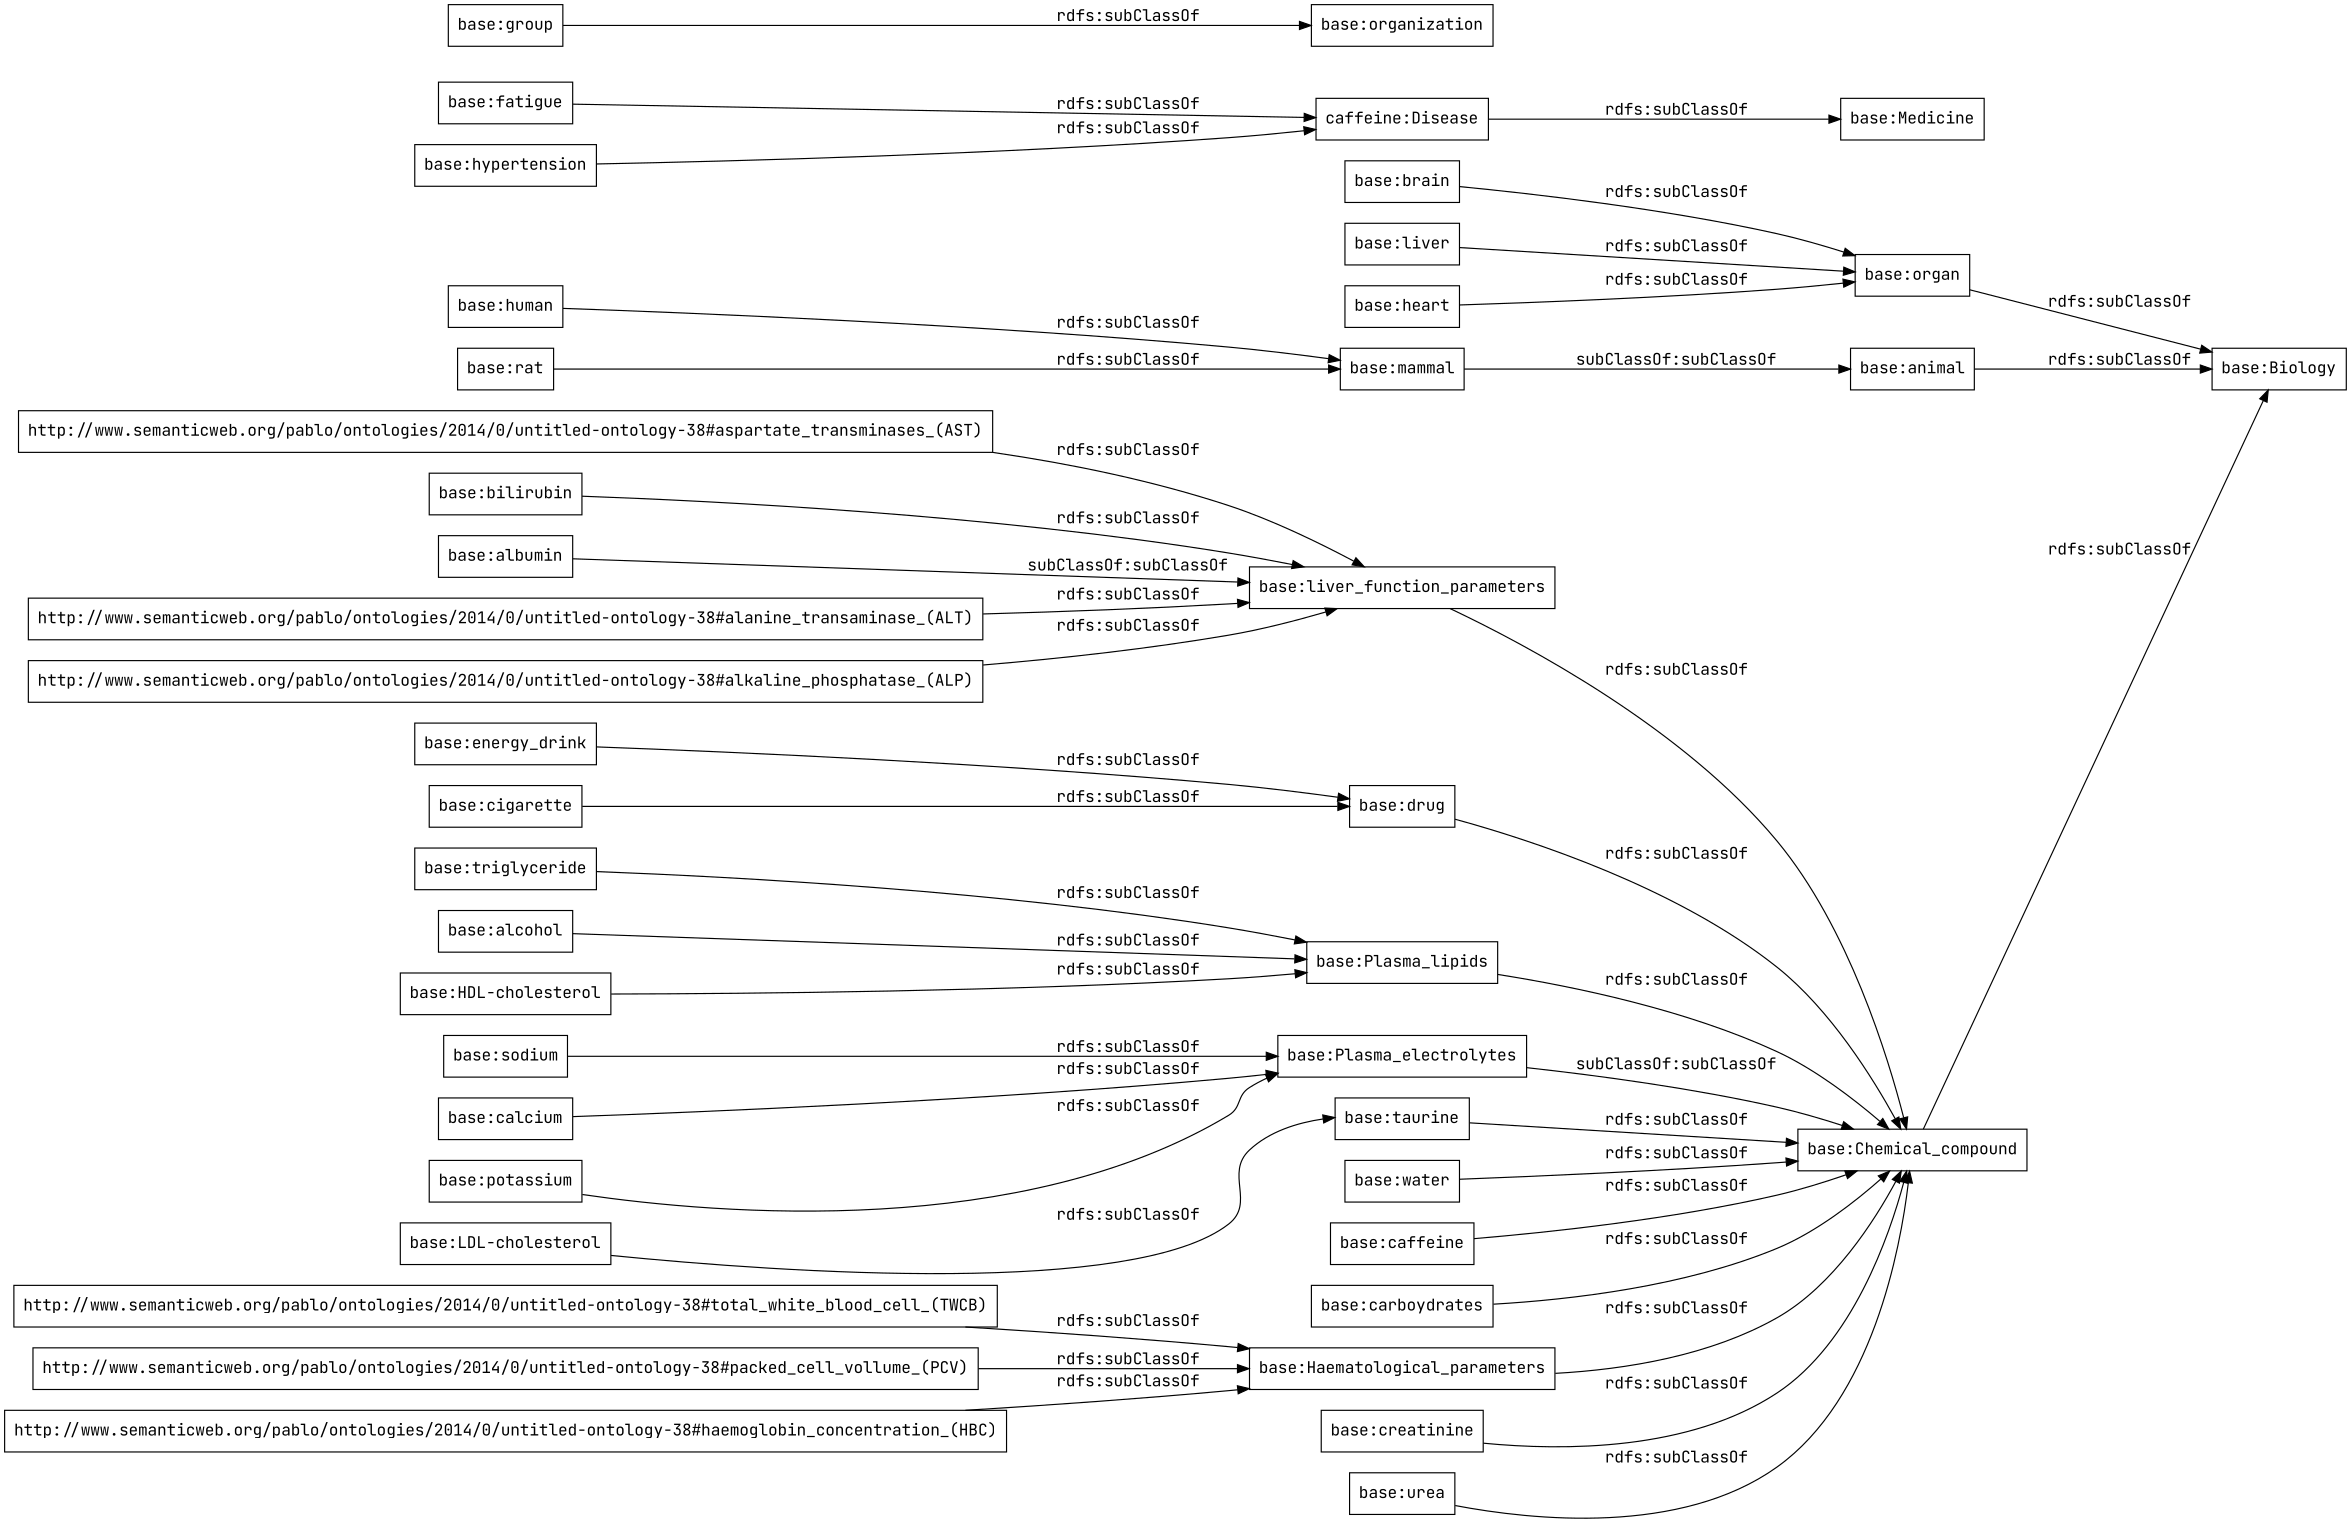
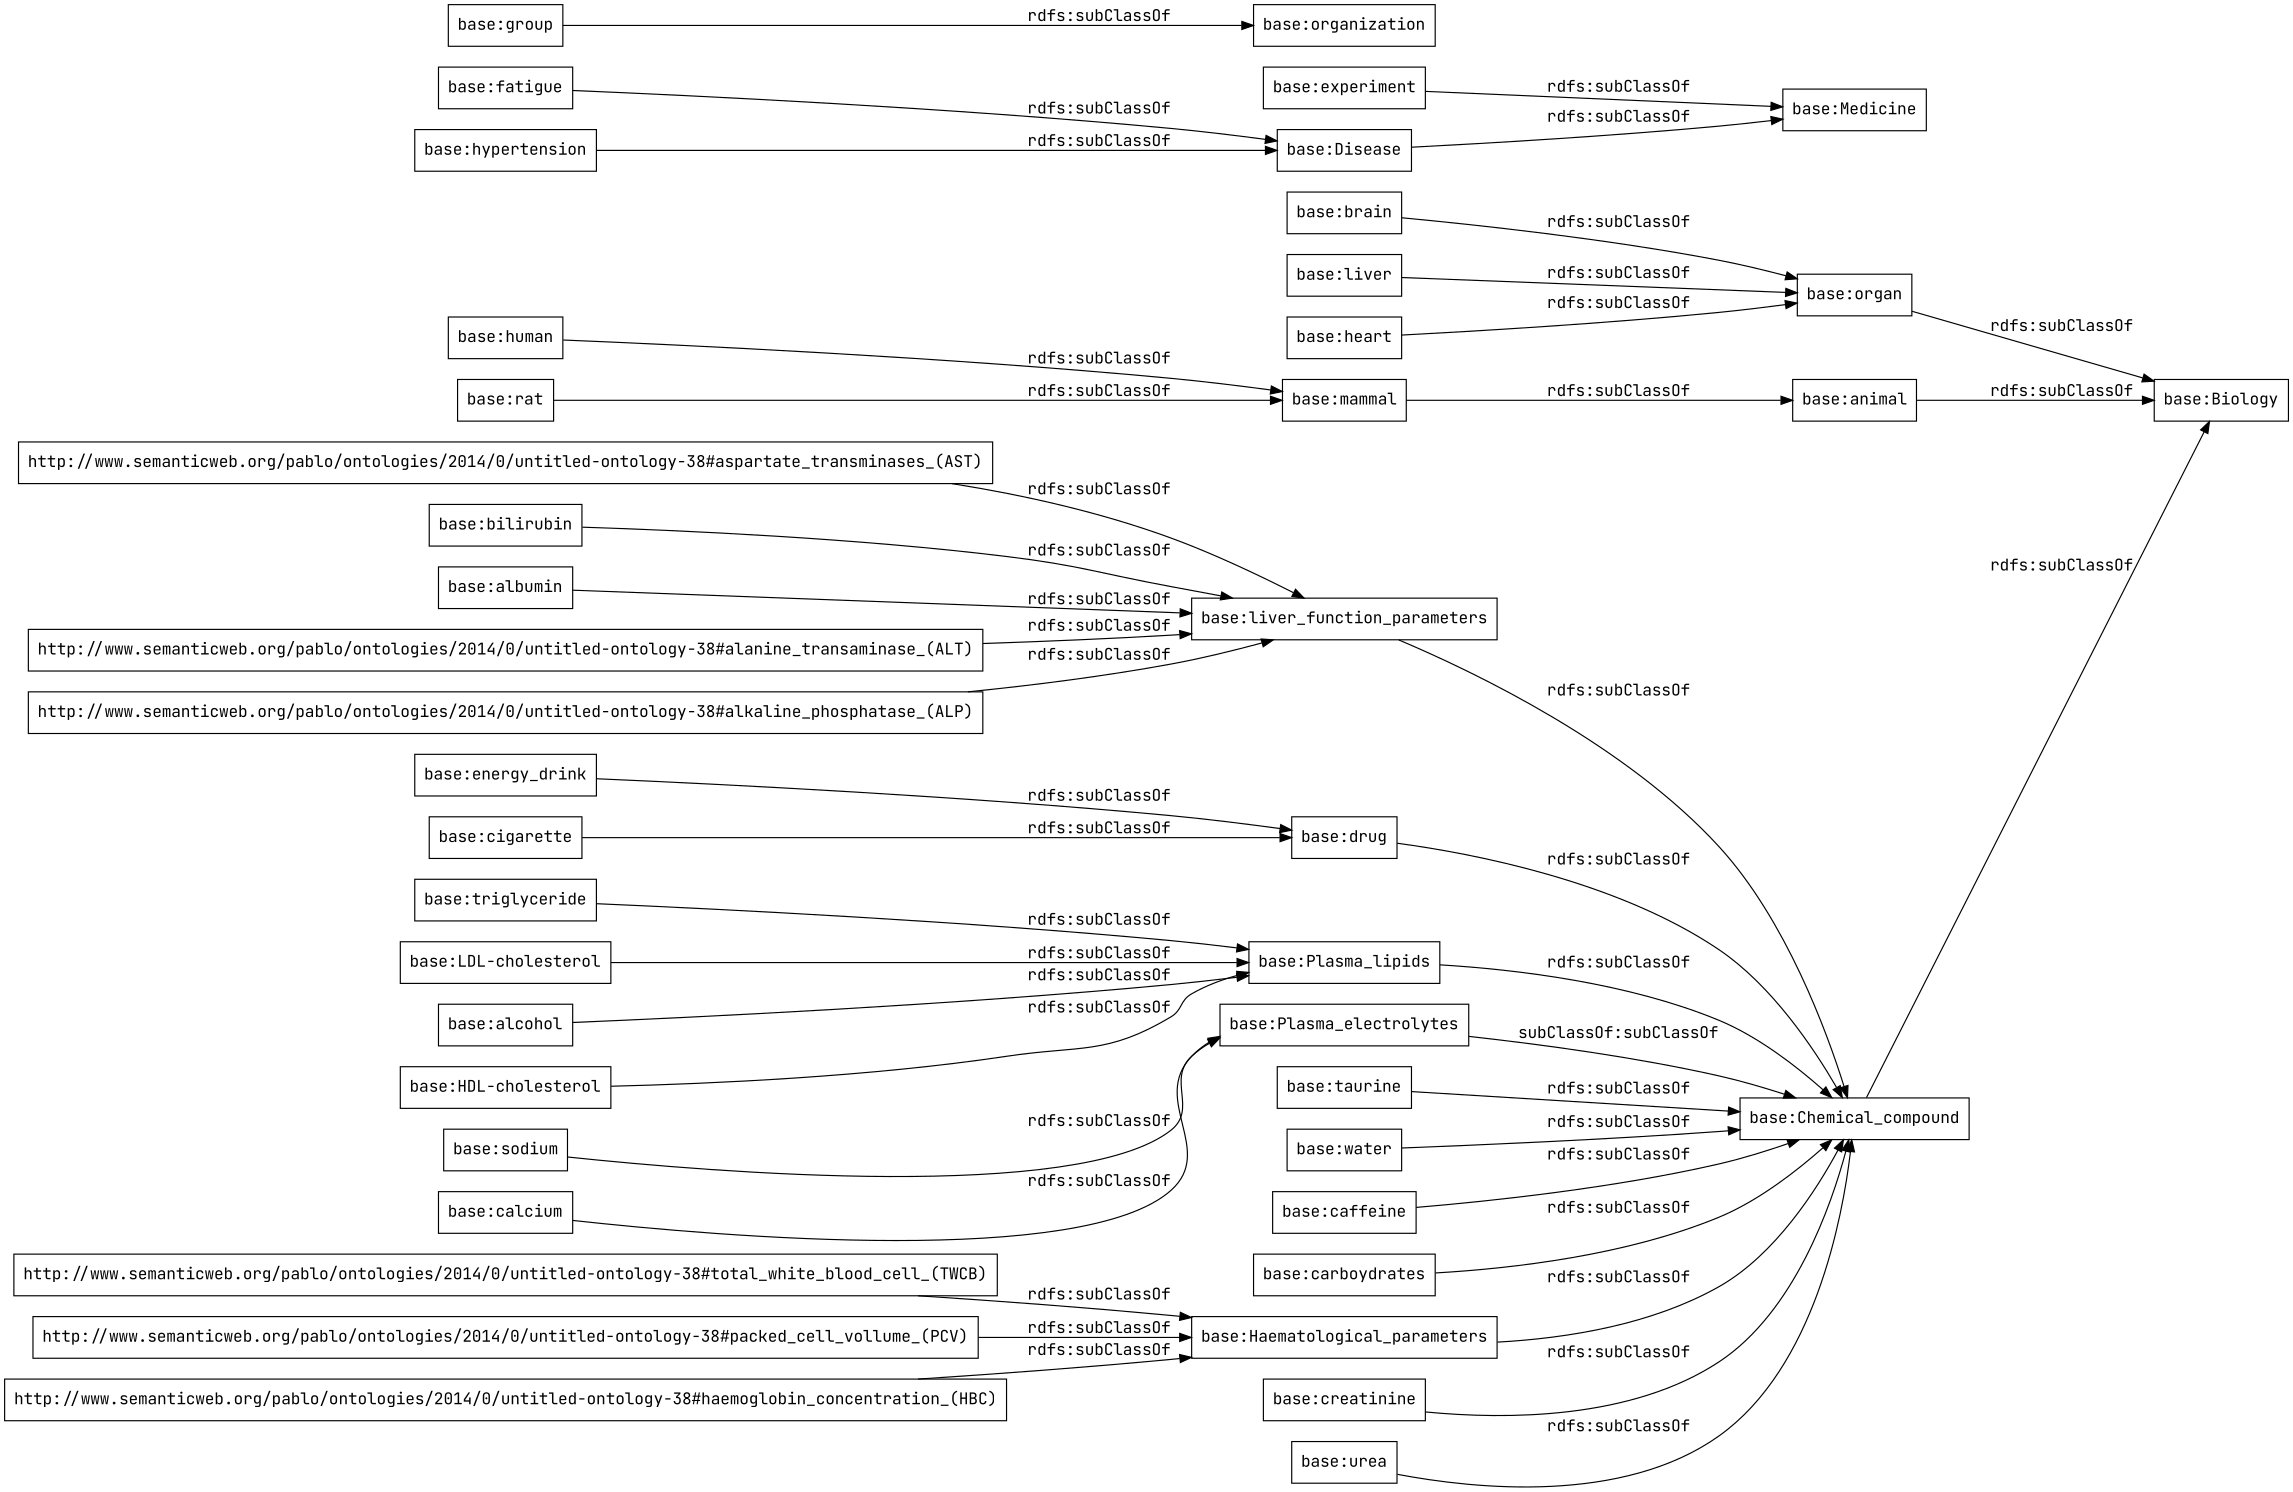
node "base:experiment": added
node "caffeine:Disease": label "caffeine:Disease" -> "base:Disease"
edge "base:mammal" -> "base:animal": label "subClassOf:subClassOf" -> "rdfs:subClassOf"
edge "base:albumin" -> "base:liver_function_parameters": label "subClassOf:subClassOf" -> "rdfs:subClassOf"
node "base:potassium": removed
edge "base:LDL-cholesterol" -> "base:taurine": now "base:LDL-cholesterol" -> "base:Plasma_lipids"
